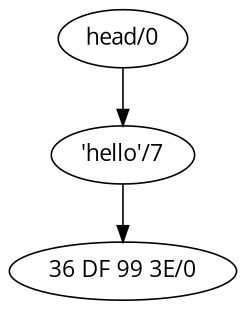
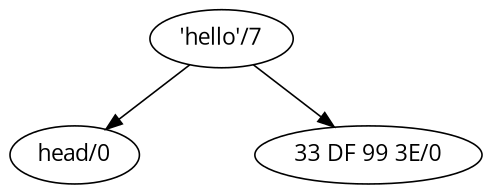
edge "head/0" -> "'hello'/7": reversed
node "36 DF 99 3E/0": label "36 DF 99 3E/0" -> "33 DF 99 3E/0"
